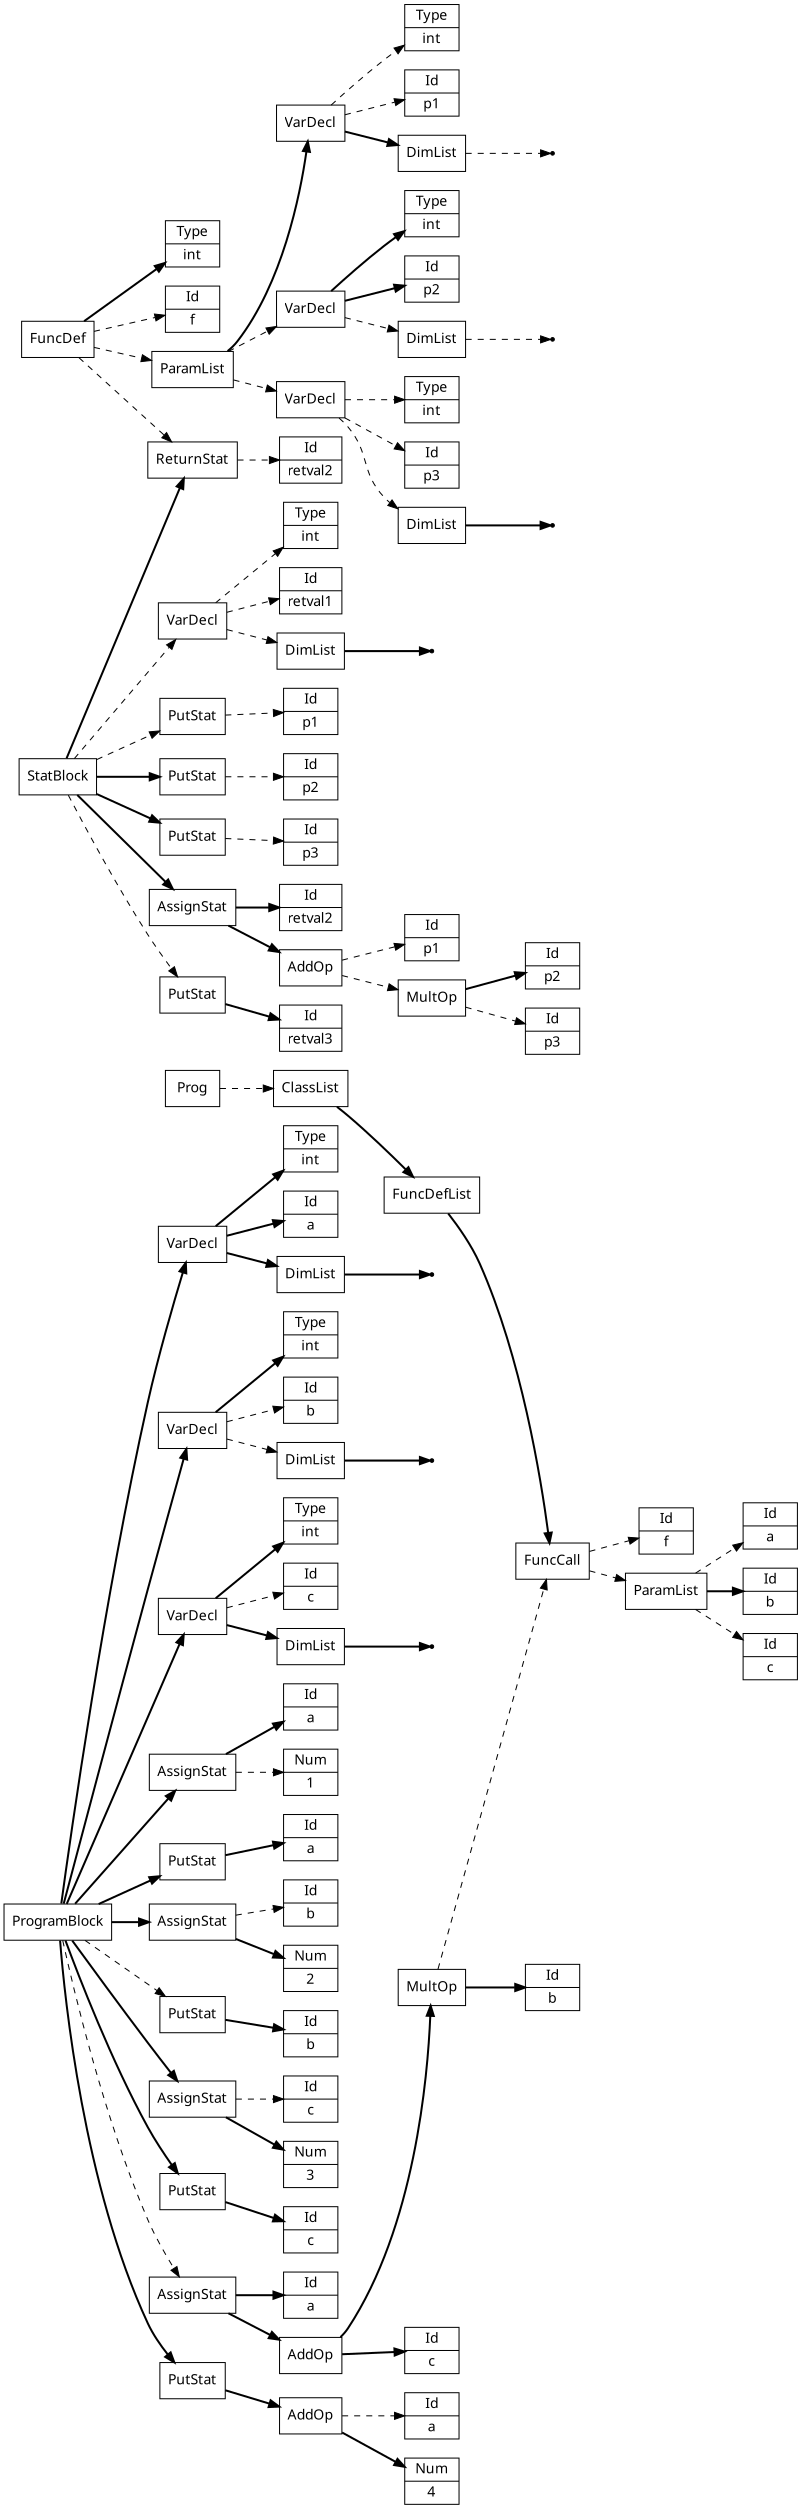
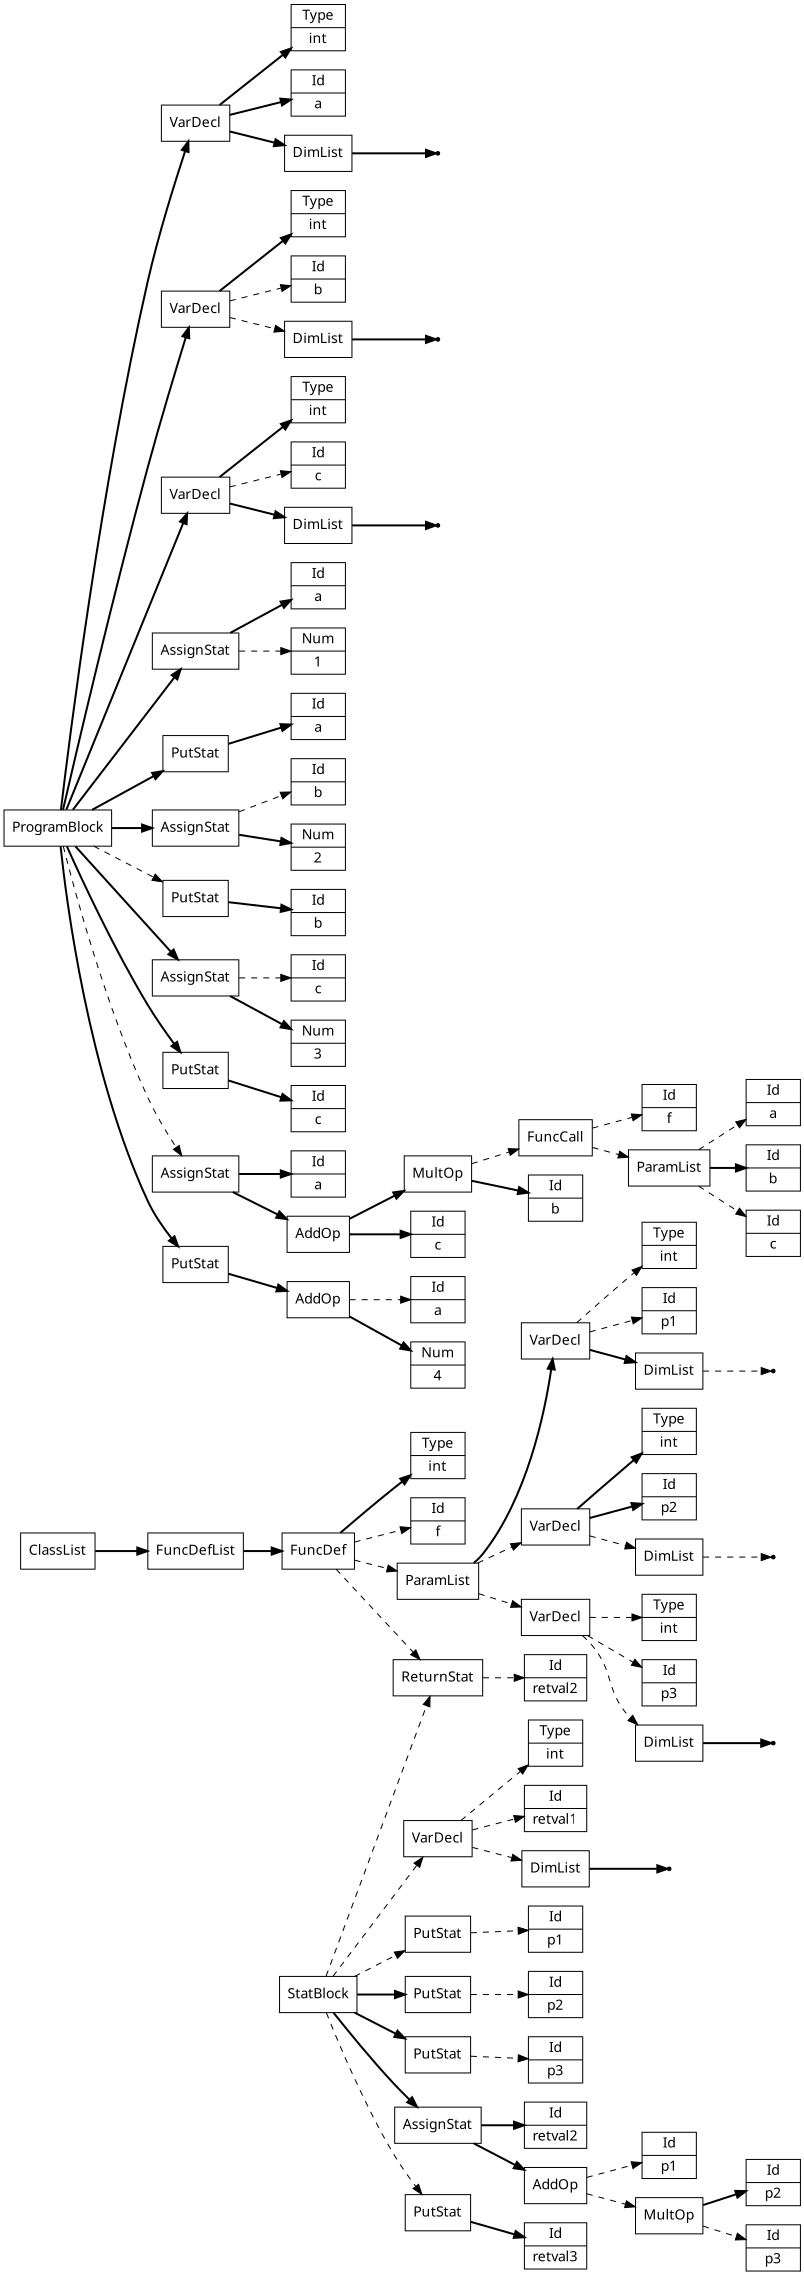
edge "StatBlock" -> "ReturnStat": style bold -> dashed
node "Prog": removed
edge "FuncDefList" -> "FuncCall": now "FuncDefList" -> "FuncDef"
